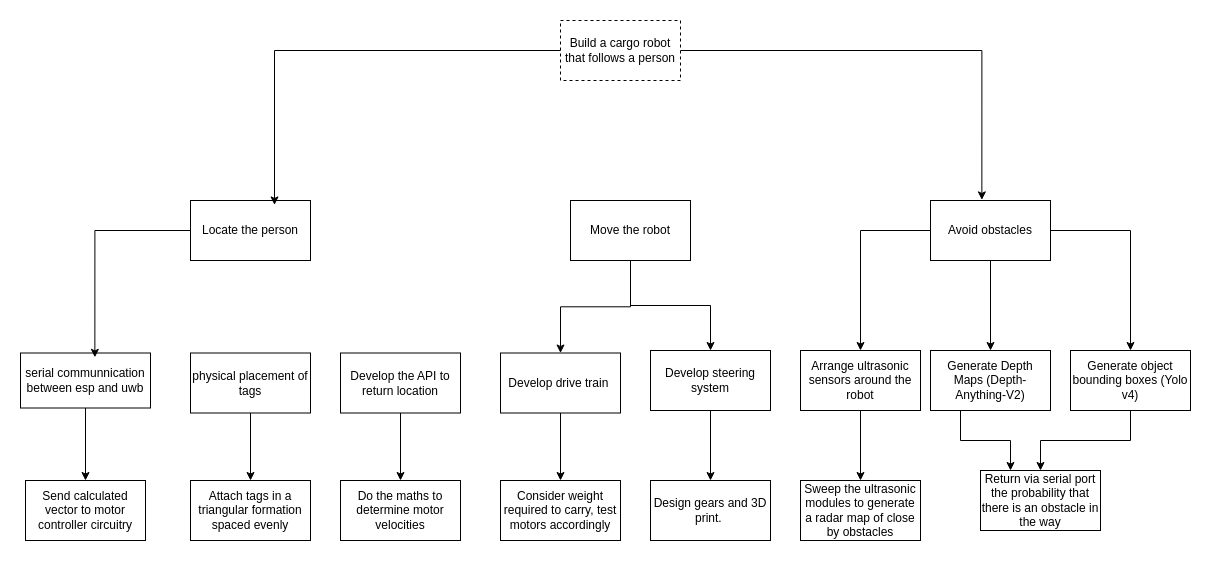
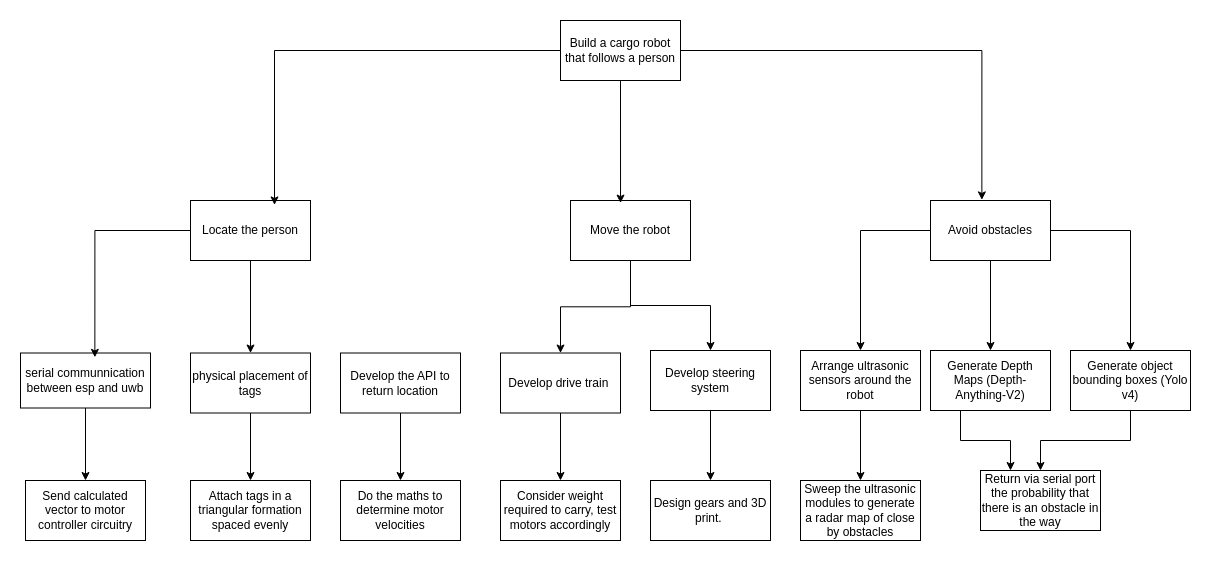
node "Build a cargo robot that follows a person": style dashed -> solid
edge "Build a cargo robot that follows a person" -> "Move the robot": added
edge "Locate the person" -> "physical placement of tags": added
